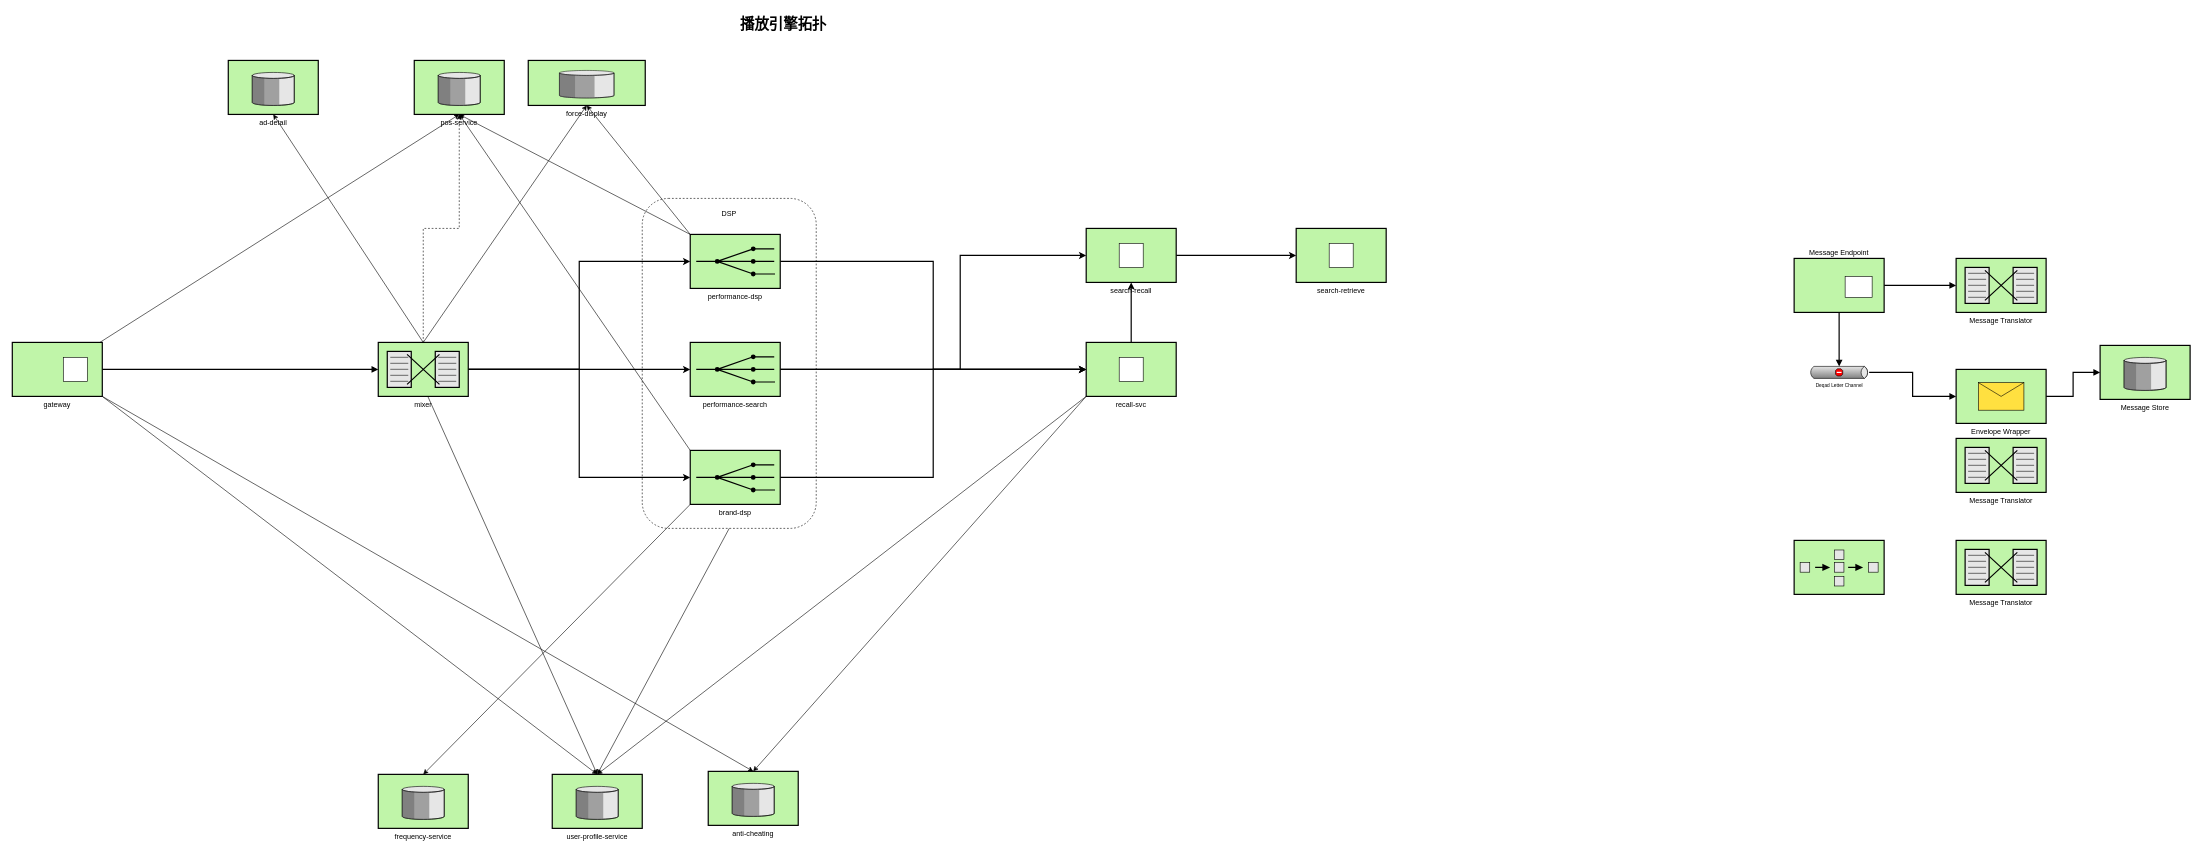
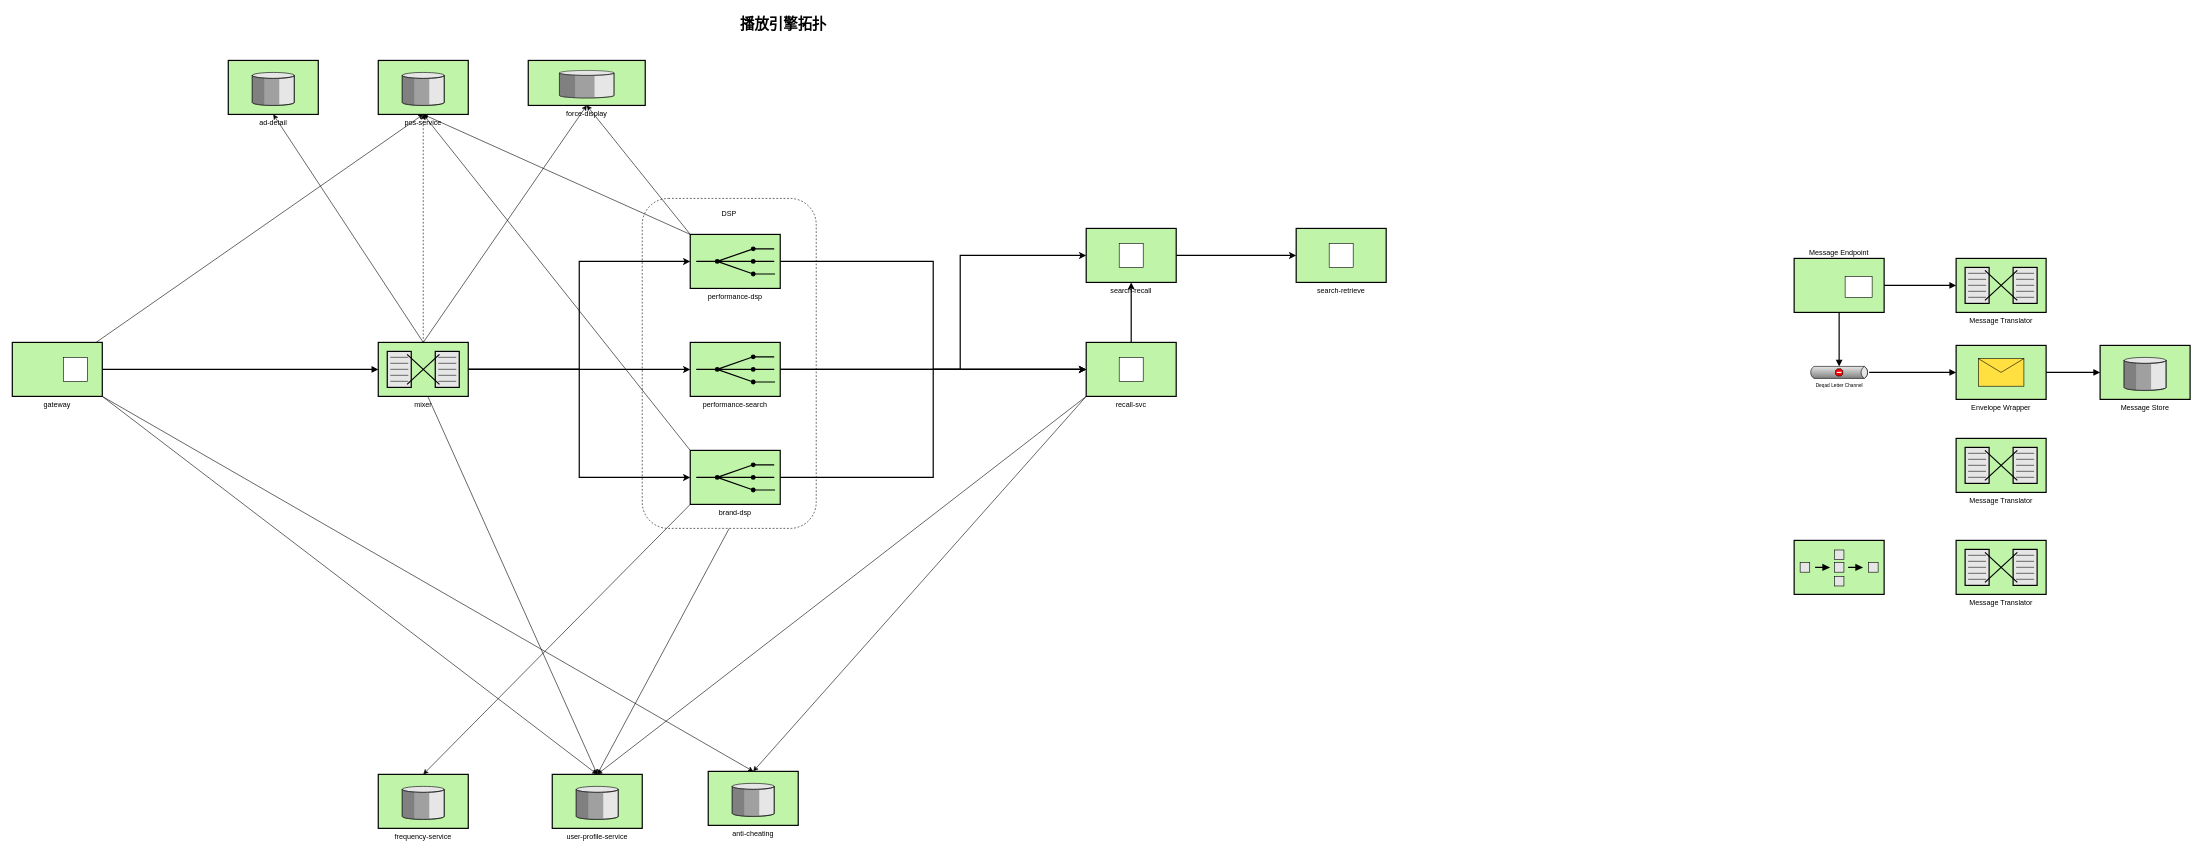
node "pos-service": moved (459, 87) -> (423, 87)
node "Envelope Wrapper": moved (2001, 396) -> (2001, 372)
